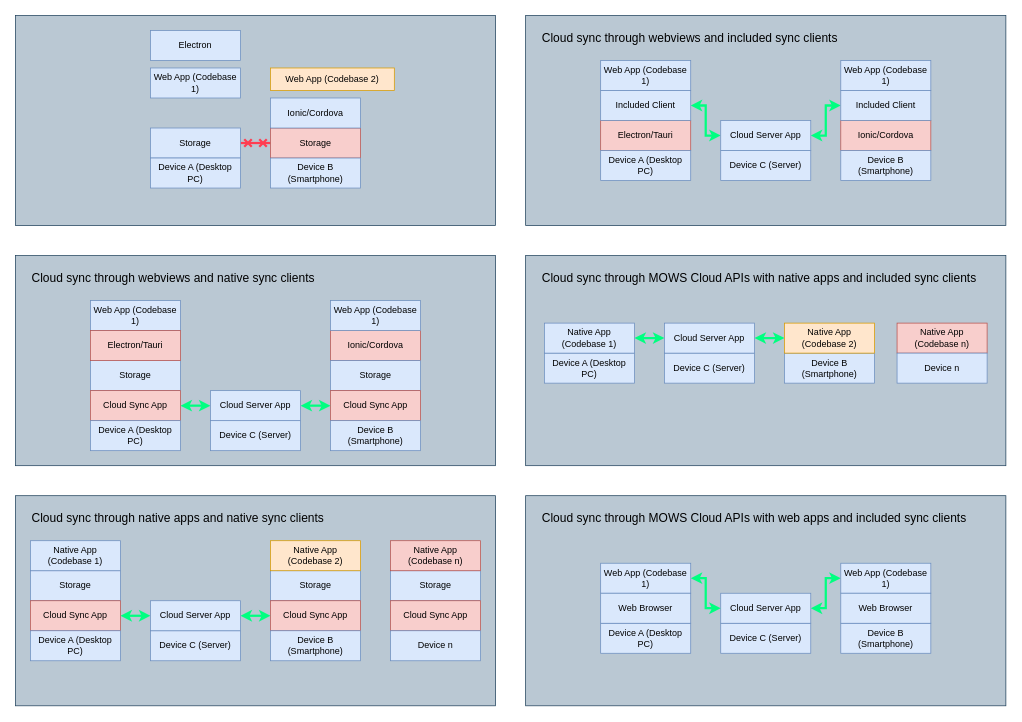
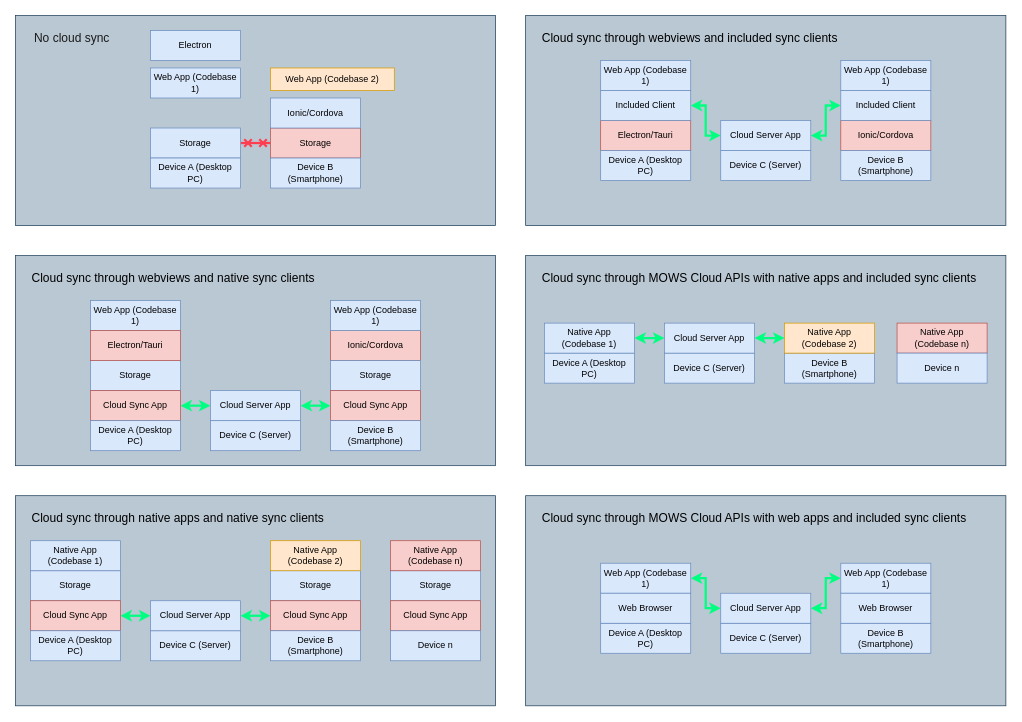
node "No cloud sync": added
